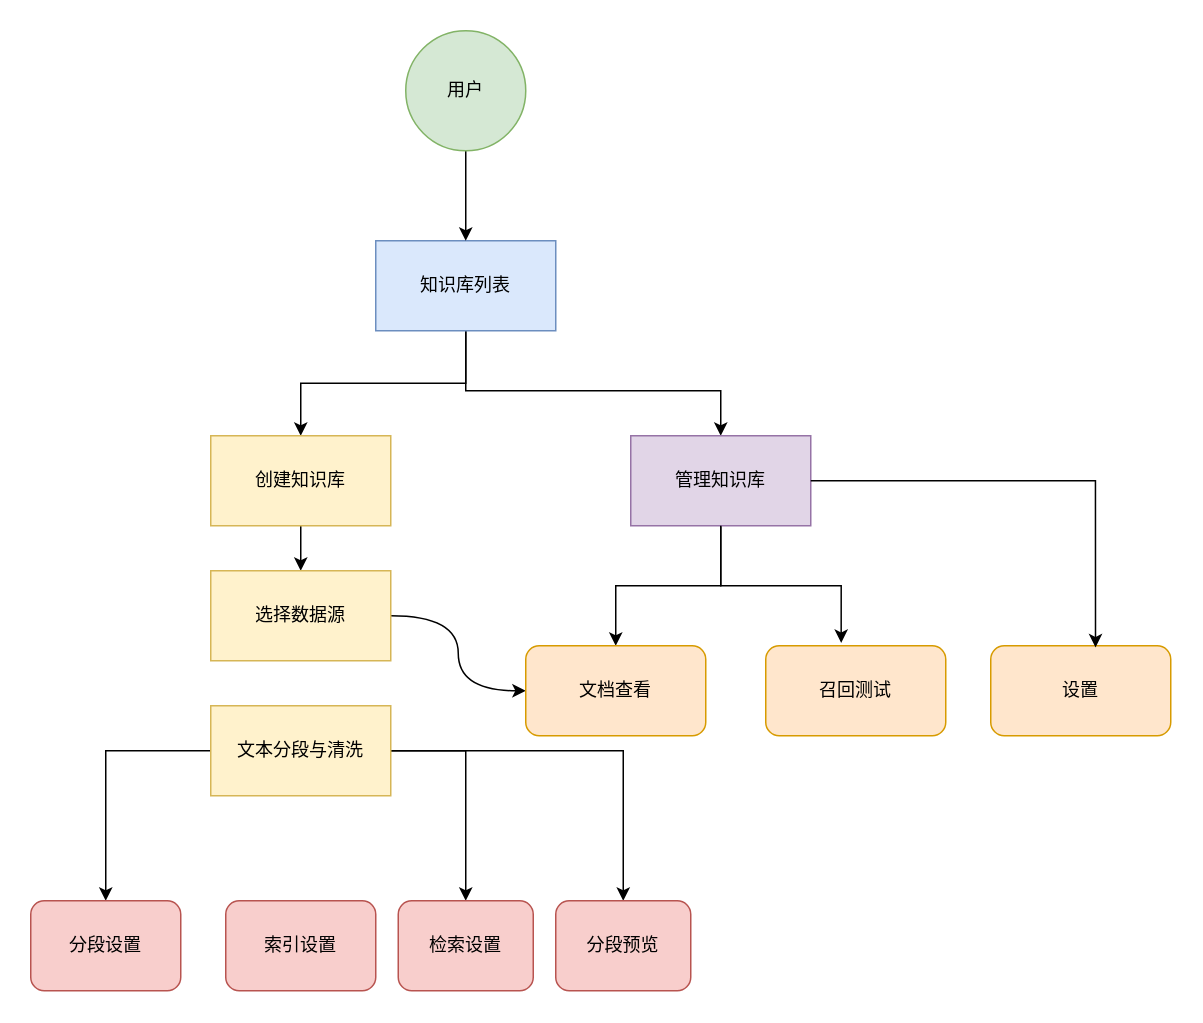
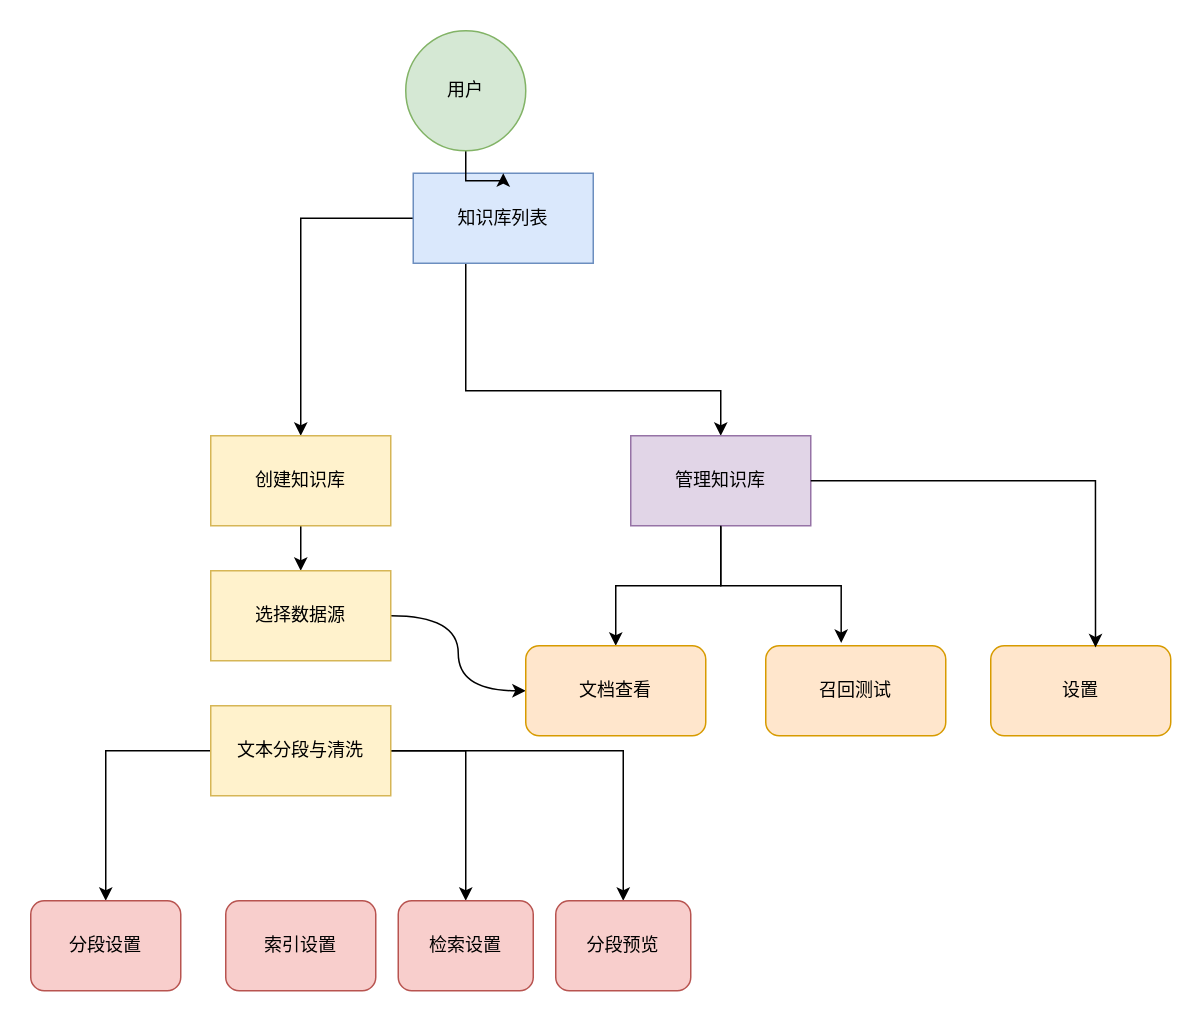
node "知识库列表": moved (466, 286) -> (503, 218)
